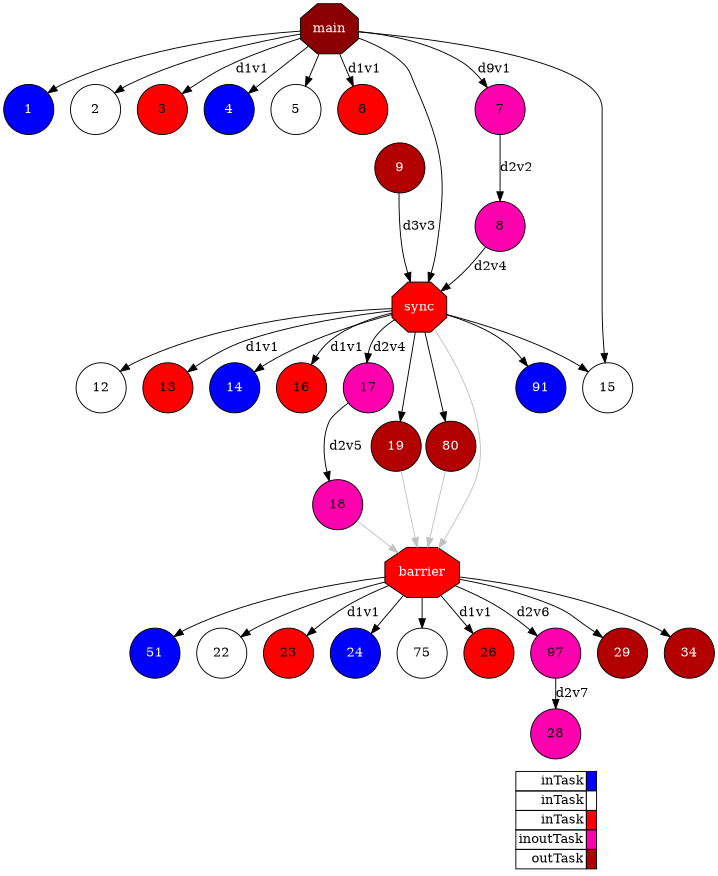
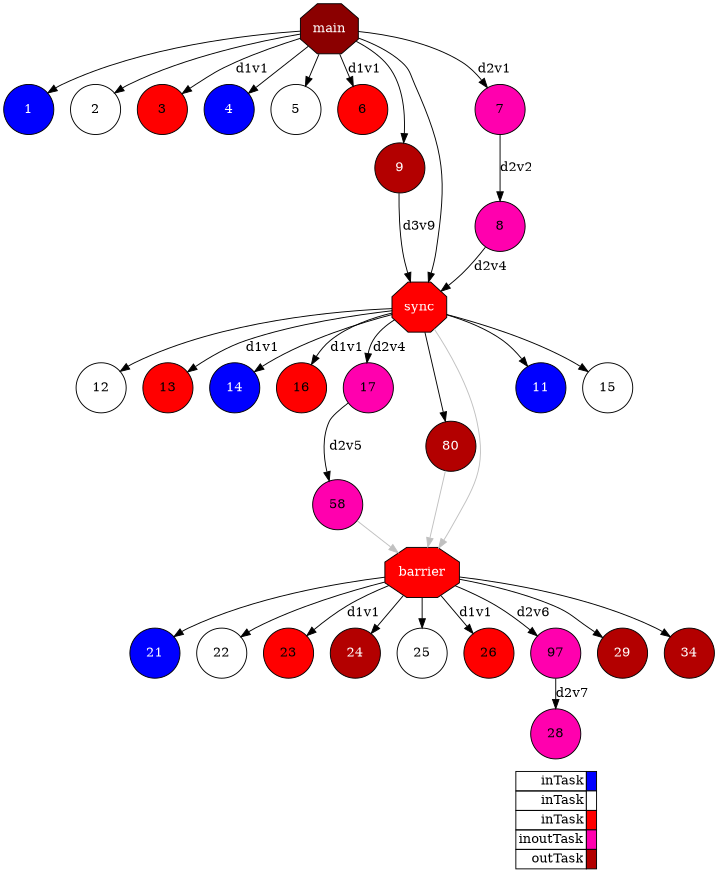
edge "main" -> "7": label "d9v1" -> "d2v1"
edge "main" -> "15": now "main" -> "9"
edge "9" -> "sync": label "d3v3" -> "d3v9"
node "91": label "91" -> "11"
node "19": removed
node "18": label "18" -> "58"
node "51": label "51" -> "21"
node "24": fillcolor #0000ff -> #b30000
node "75": label "75" -> "25"
